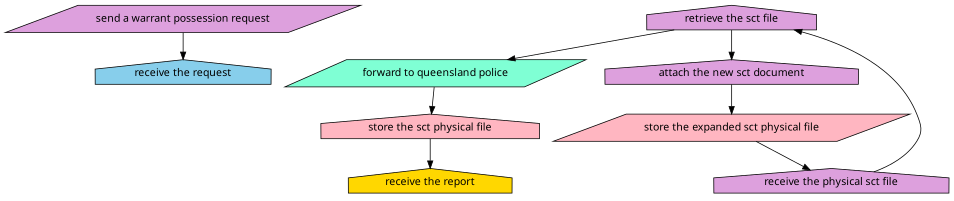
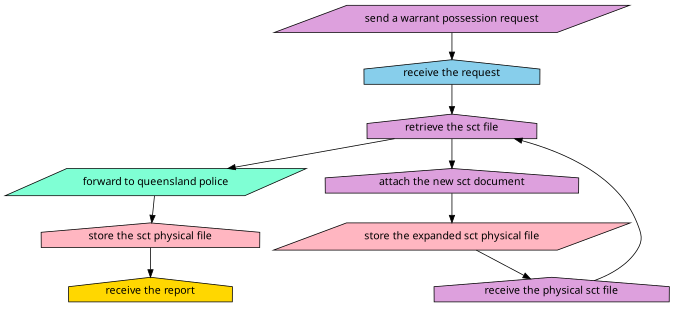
edge "receive the request" -> "retrieve the sct file": added
